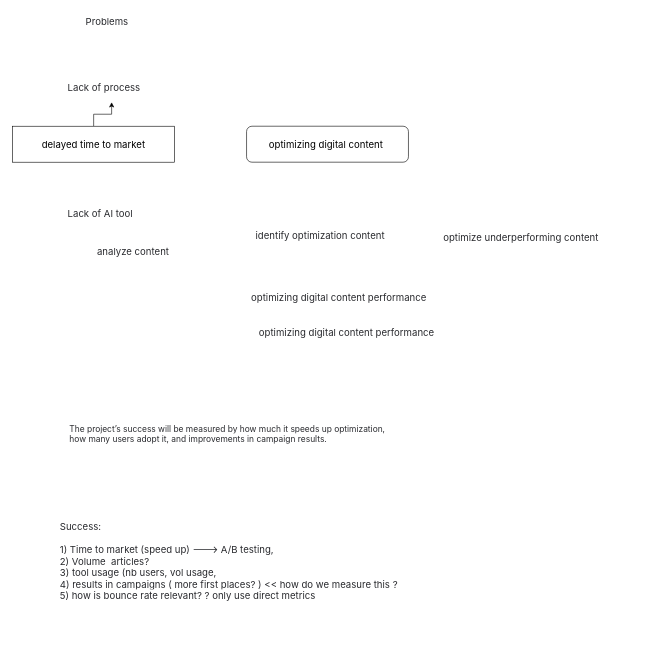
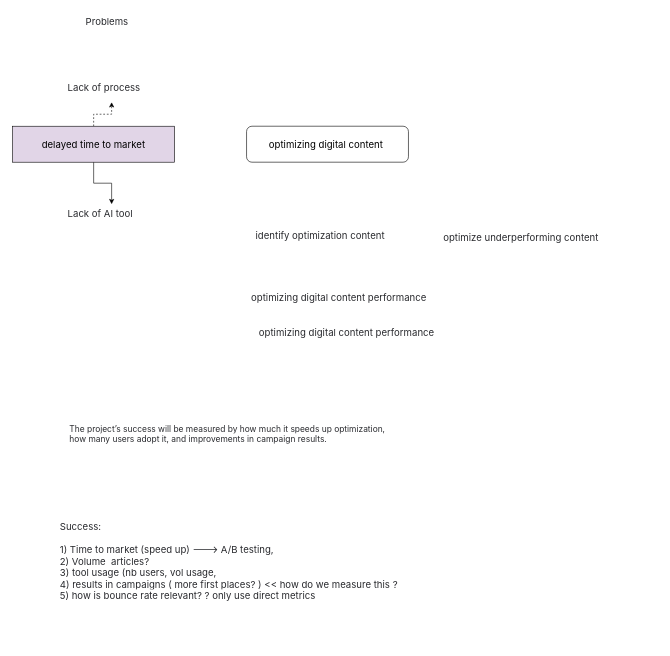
edge "delayed time to market" -> "Lack of process": style solid -> dashed
node "delayed time to market": fillcolor #ffffff -> #e1d5e7
edge "delayed time to market" -> "Lack of AI tool": added
node "analyze content": removed
